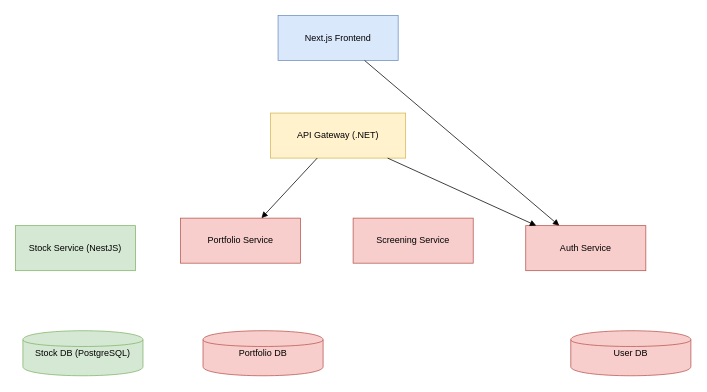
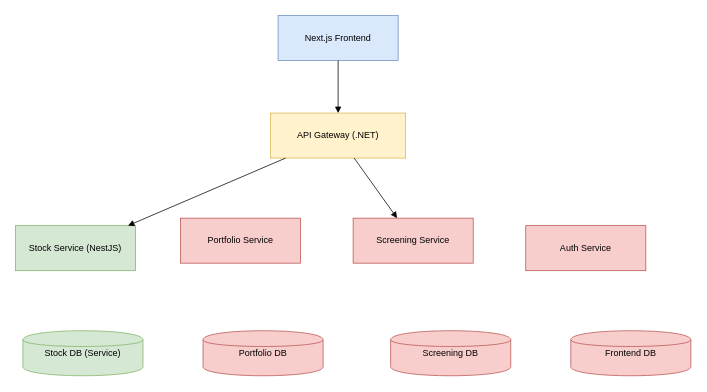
edge "Next.js Frontend" -> "Auth Service": now "Next.js Frontend" -> "API Gateway (.NET)"
edge "API Gateway (.NET)" -> "Screening Service": added
edge "API Gateway (.NET)" -> "Portfolio Service": now "API Gateway (.NET)" -> "Stock Service (NestJS)"
edge "API Gateway (.NET)" -> "Auth Service": removed
node "Stock DB (PostgreSQL)": label "Stock DB (PostgreSQL)" -> "Stock DB (Service)"
node "Screening DB": added
node "User DB": label "User DB" -> "Frontend DB"
